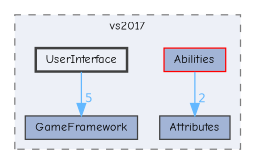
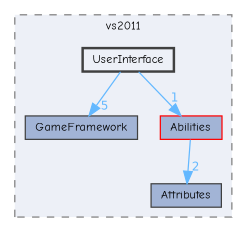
cluster "vs2017": label "vs2017" -> "vs2011"
edge "UserInterface" -> "Abilities": added
